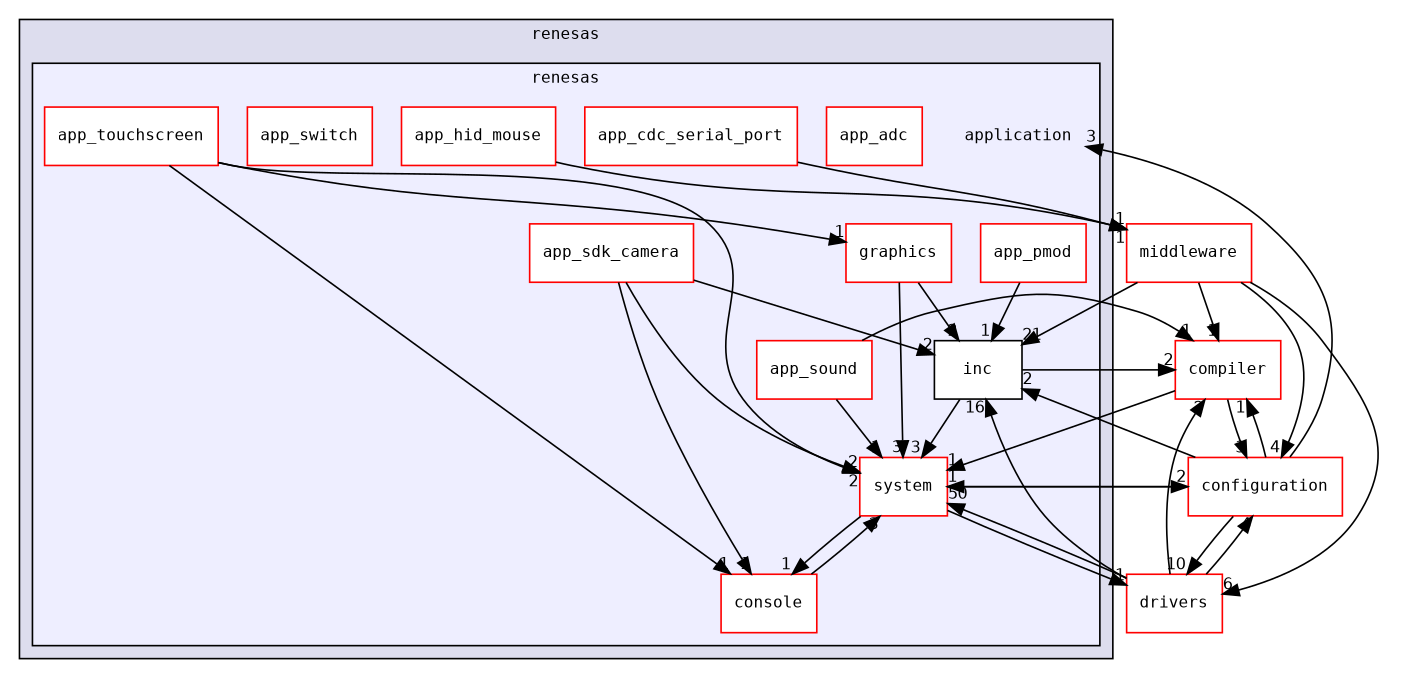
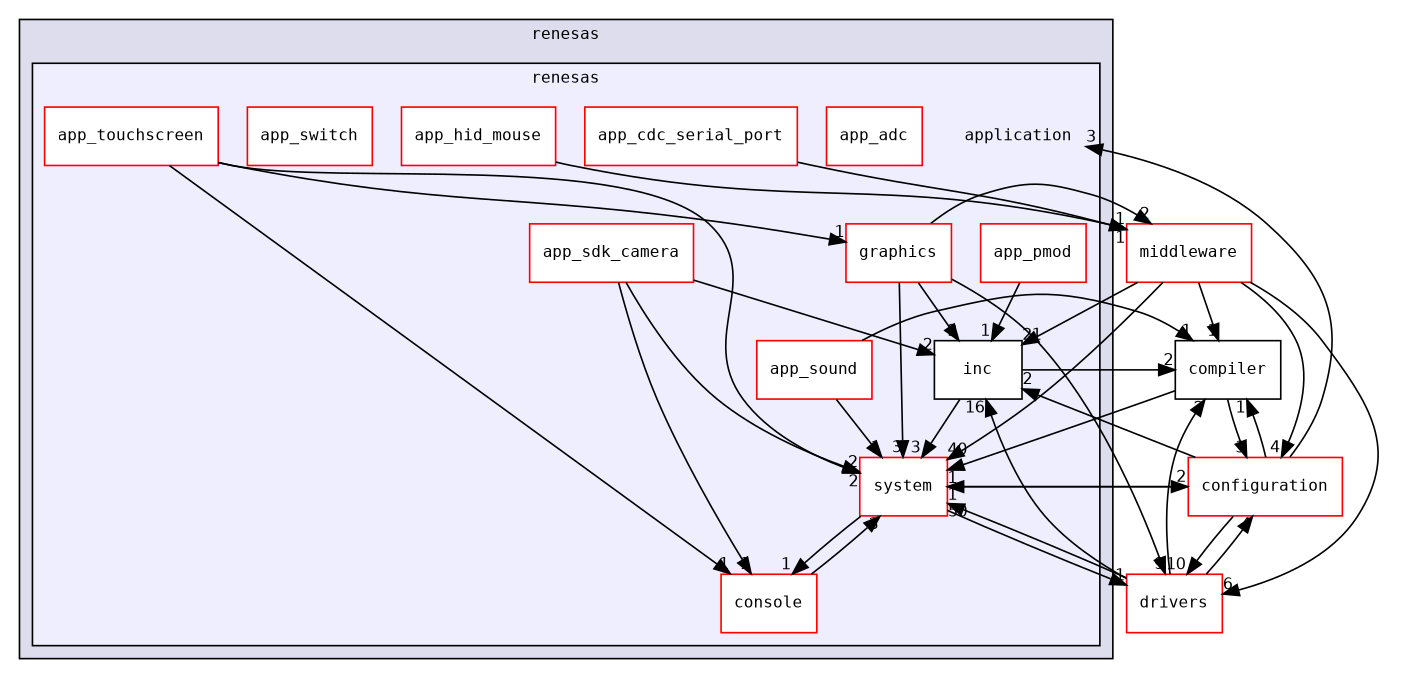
edge "graphics" -> "middleware": added
edge "middleware" -> "system": added
node "compiler": color red -> black
edge "graphics" -> "drivers": added
